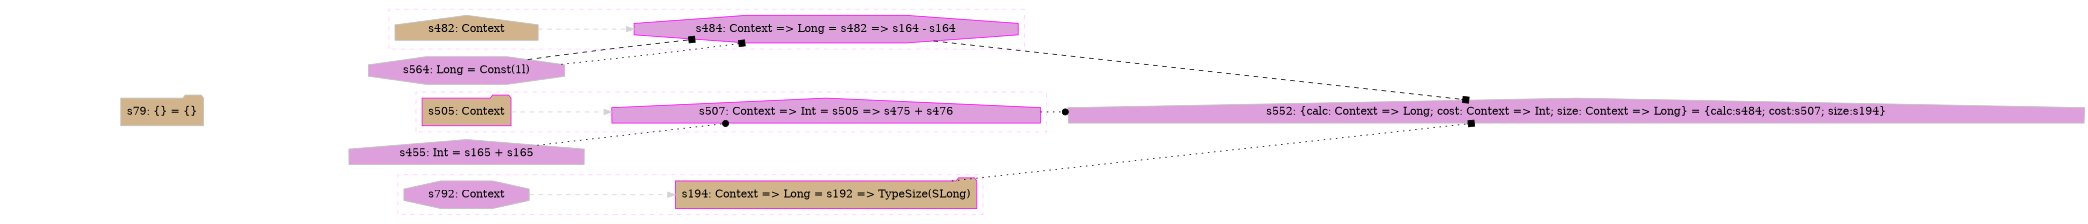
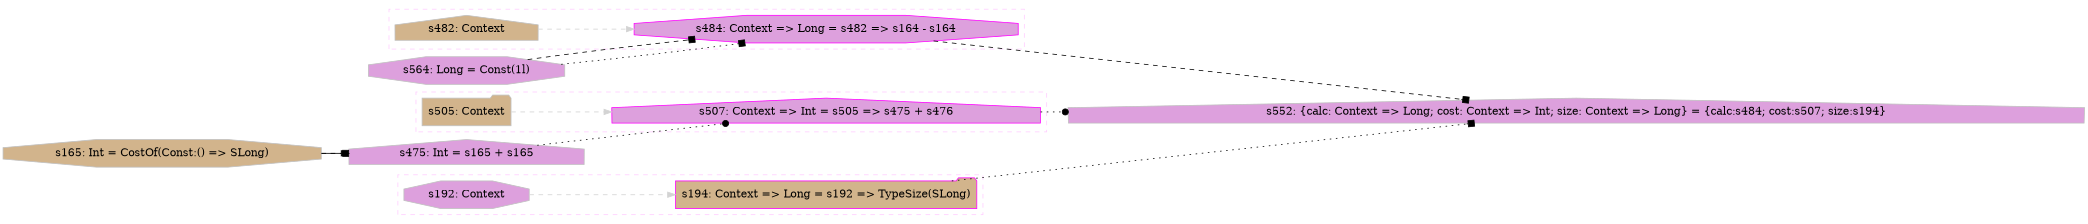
node "s79: {} = {}": removed
node "s505: Context": color magenta -> gray
node "s165: Int = CostOf(Const:() => SLong)": added
node "s455: Int = s165 + s165": label "s455: Int = s165 + s165" -> "s475: Int = s165 + s165"
node "s792: Context": label "s792: Context" -> "s192: Context"
